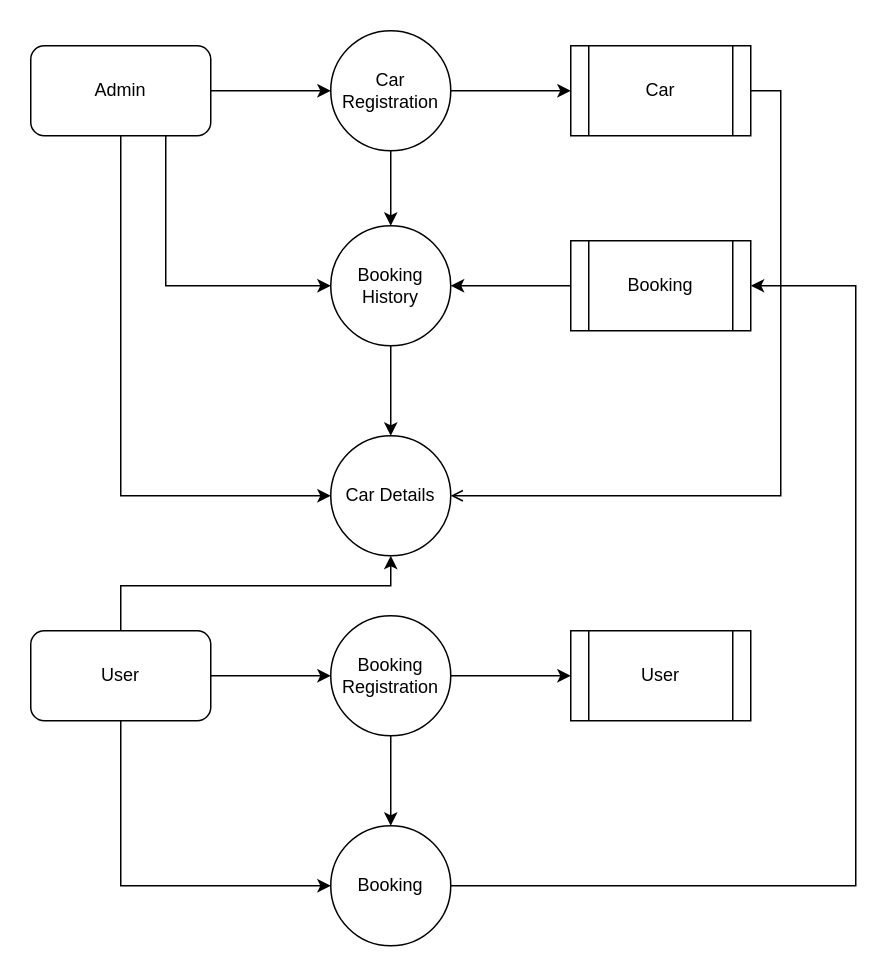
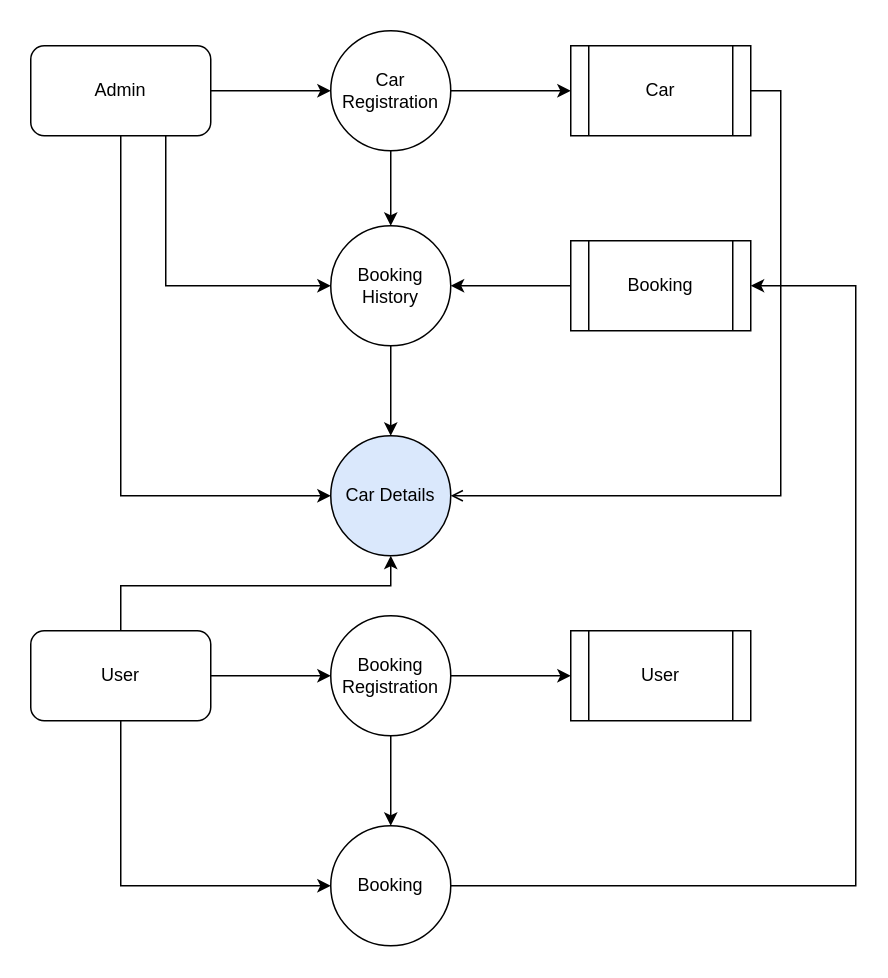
node "Car Details": fillcolor #ffffff -> #dae8fc
